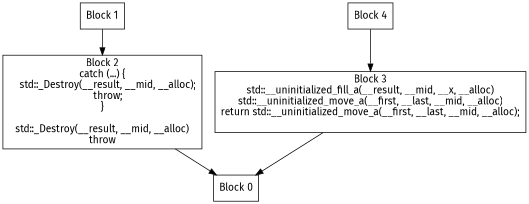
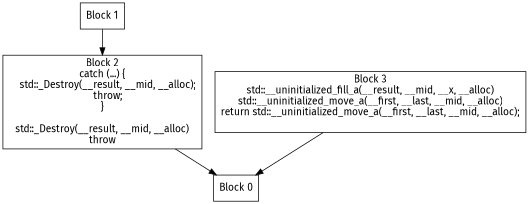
node "Block 4": removed
